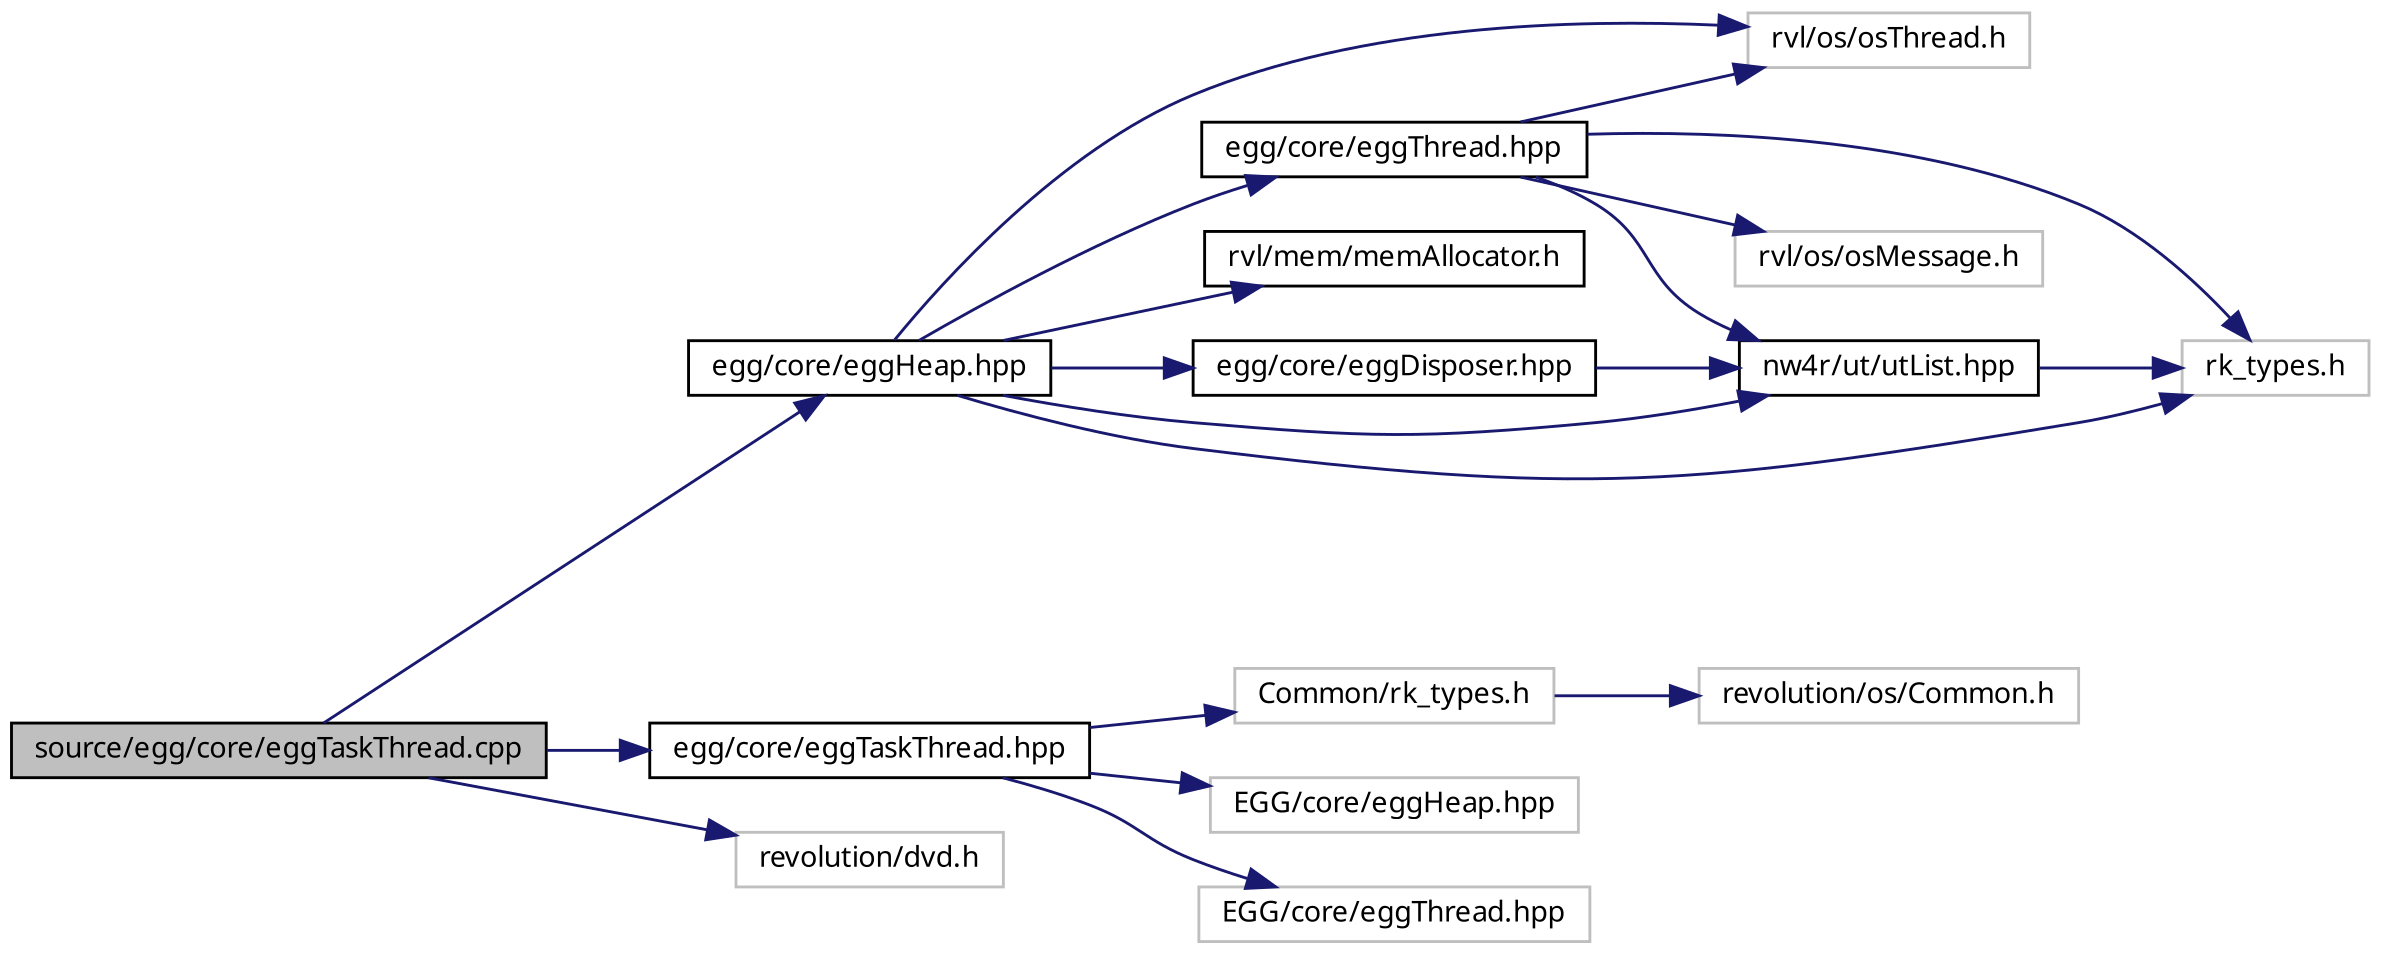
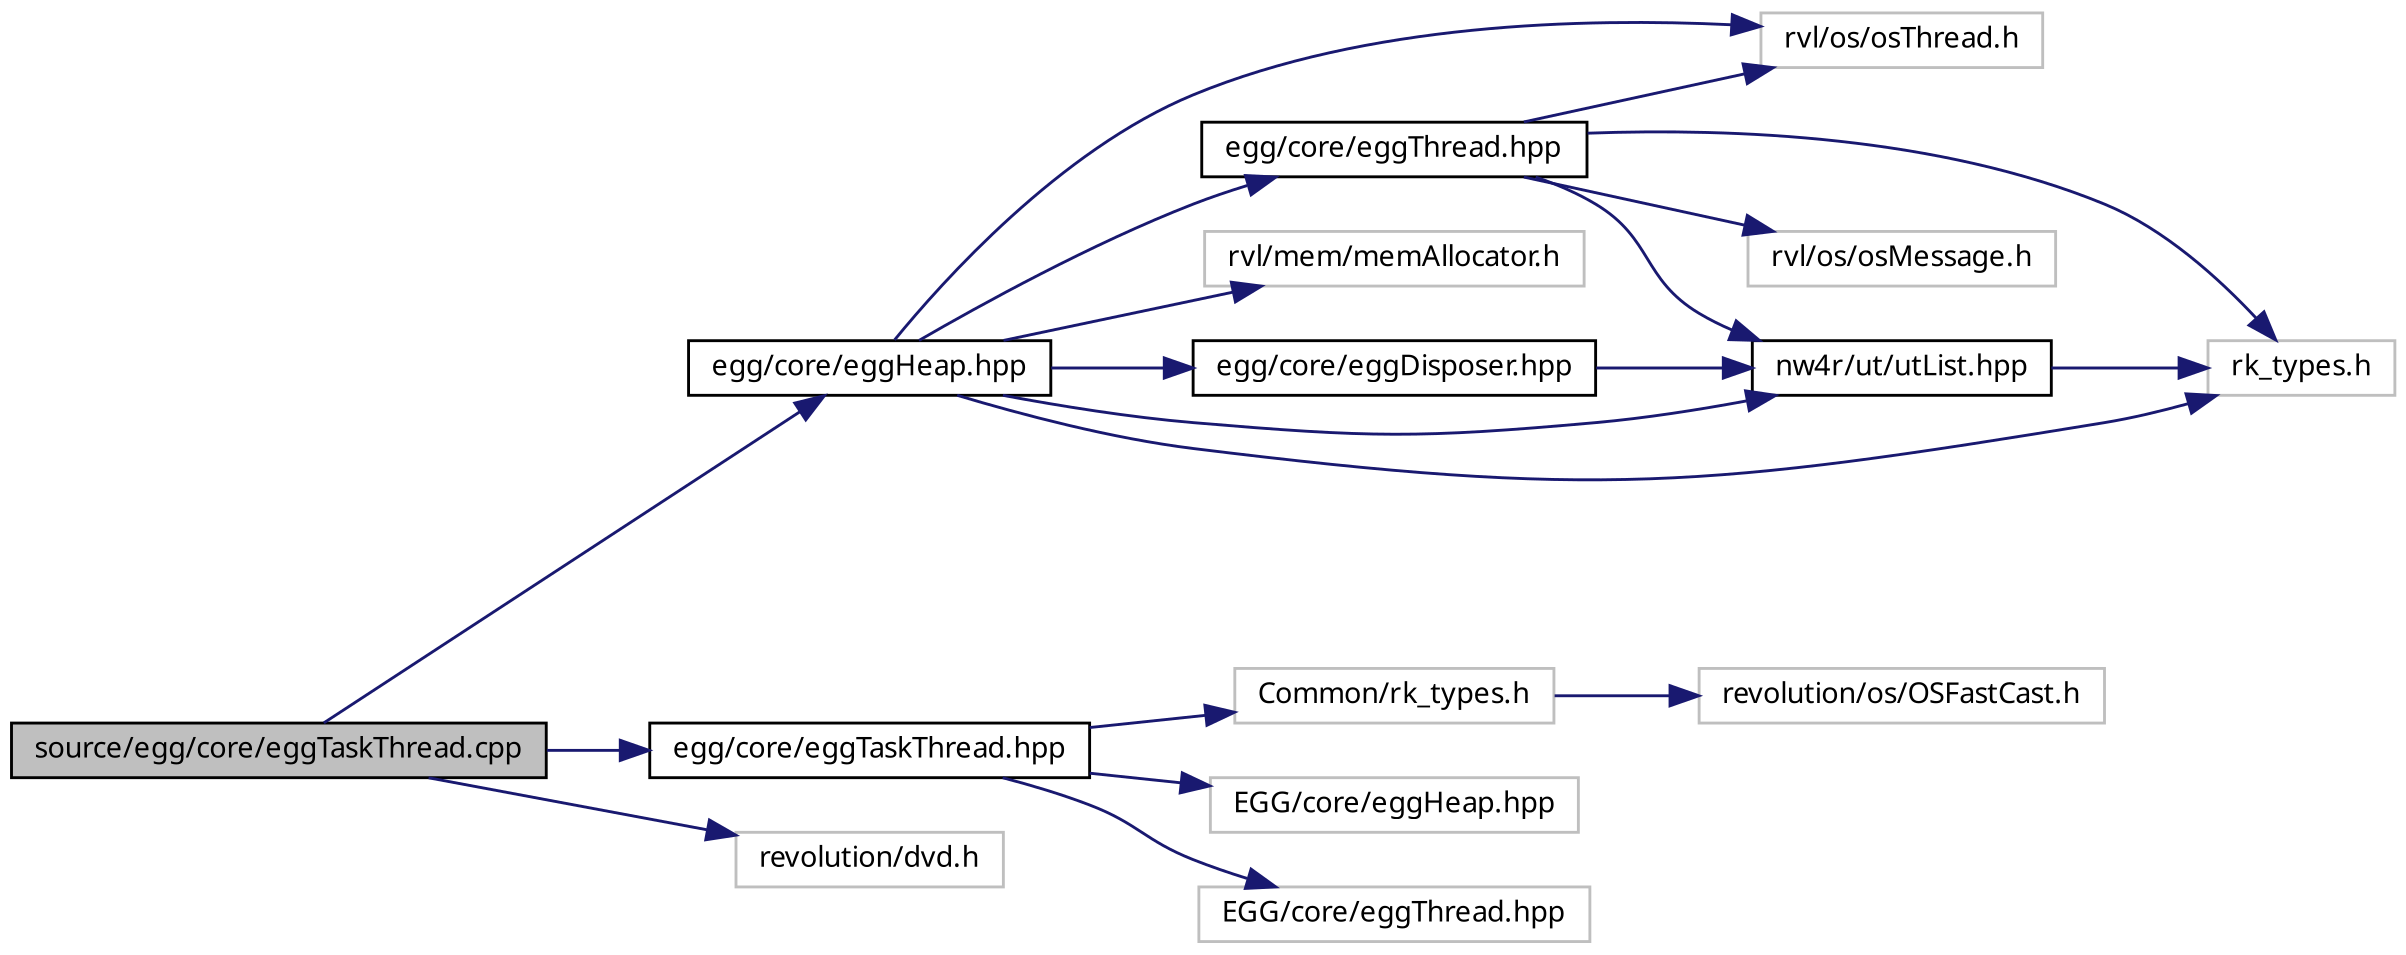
node "rvl/mem/memAllocator.h": color black -> grey75
node "revolution/os/Common.h": label "revolution/os/Common.h" -> "revolution/os/OSFastCast.h"
